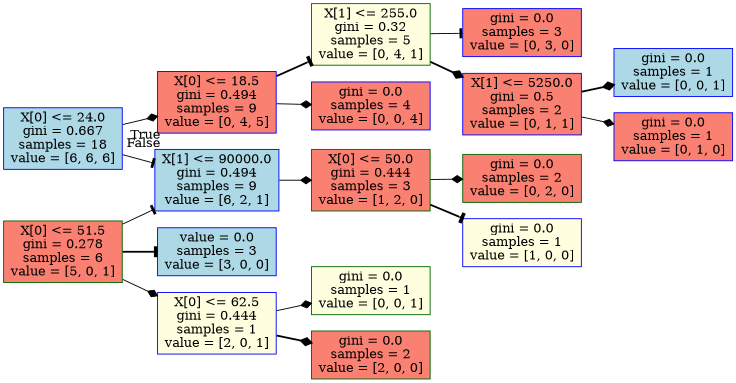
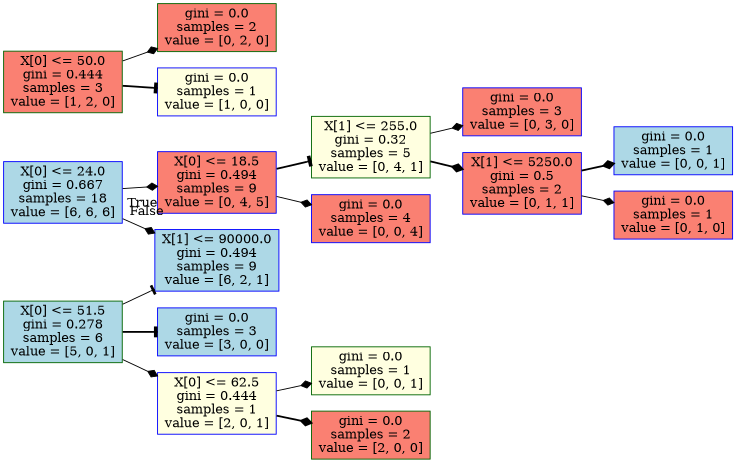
edge "X[1] <= 255.0 gini = 0.32 samples = 5 value = [0, 4, 1]" -> "gini = 0.0 samples = 3 value = [0, 3, 0]": arrowhead tee -> diamond
edge "X[0] <= 24.0 gini = 0.667 samples = 18 value = [6, 6, 6]" -> "X[1] <= 90000.0 gini = 0.494 samples = 9 value = [6, 2, 1]": arrowhead tee -> diamond
edge "X[1] <= 90000.0 gini = 0.494 samples = 9 value = [6, 2, 1]" -> "X[0] <= 50.0 gini = 0.444 samples = 3 value = [1, 2, 0]": removed
node "X[0] <= 51.5 gini = 0.278 samples = 6 value = [5, 0, 1]": fillcolor salmon -> lightblue
node "value = 0.0 samples = 3 value = [3, 0, 0]": label "value = 0.0 samples = 3 value = [3, 0, 0]" -> "gini = 0.0 samples = 3 value = [3, 0, 0]"
